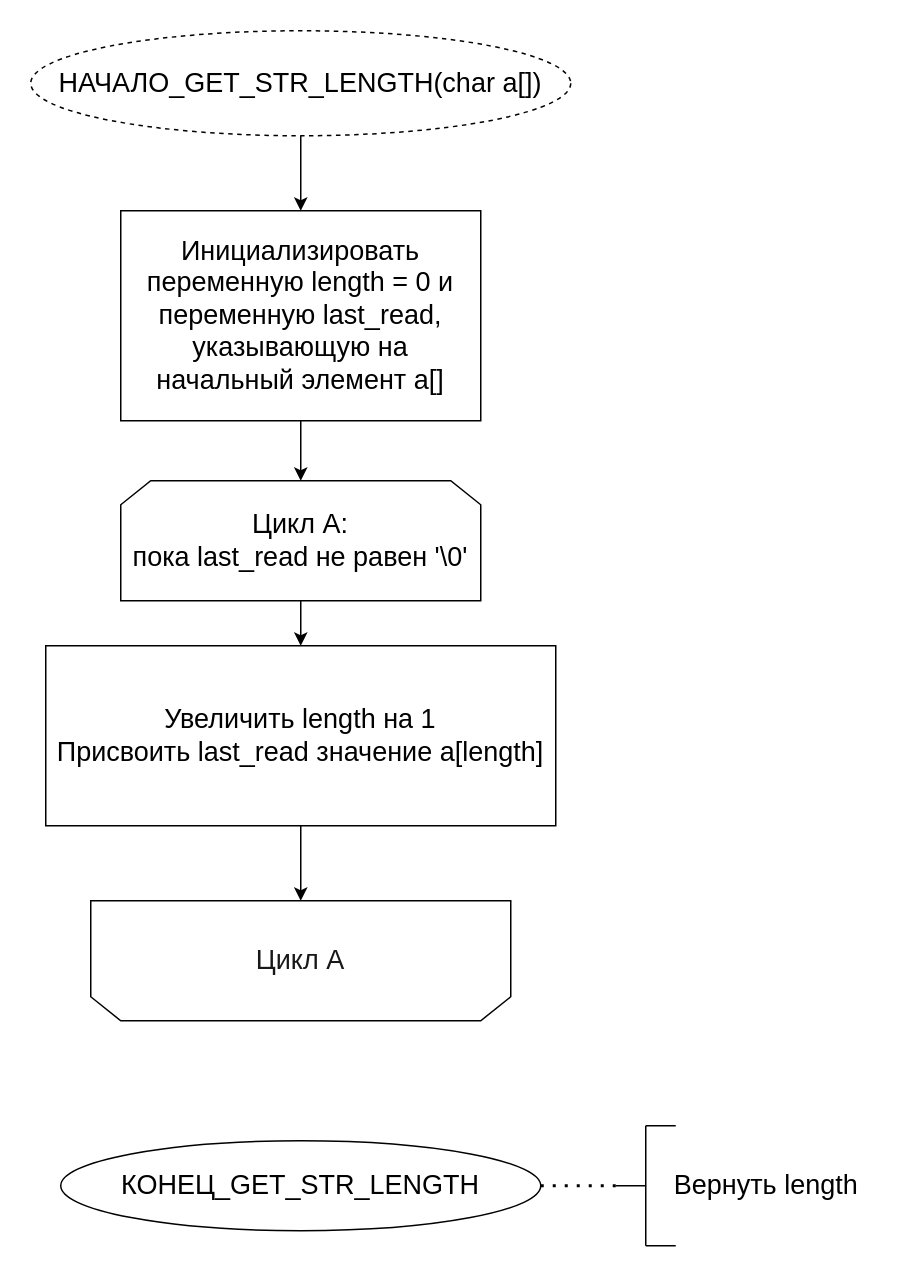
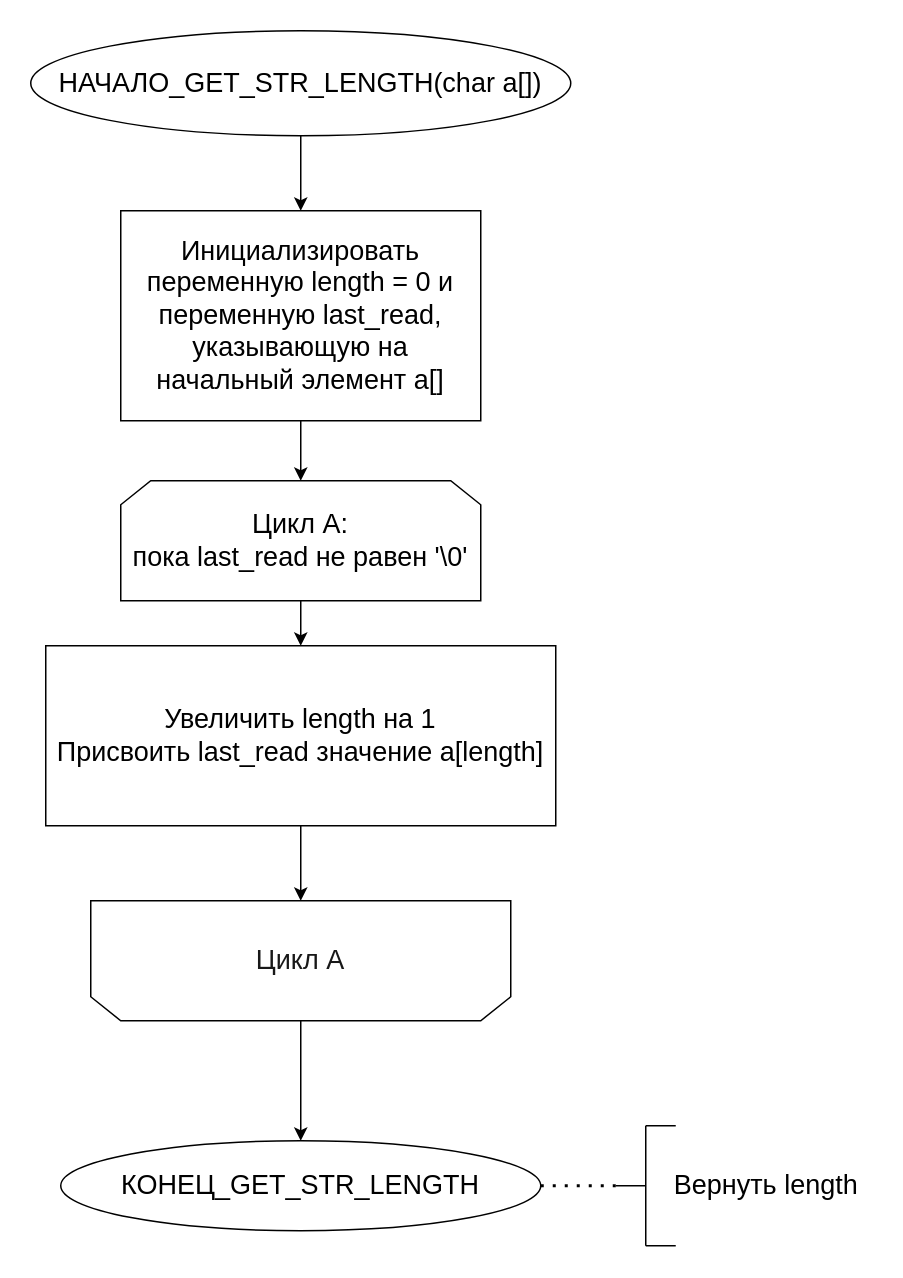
node "НАЧАЛО_GET_STR_LENGTH(char a[])": style dashed -> solid
edge "Цикл А" -> "КОНЕЦ_GET_STR_LENGTH": added
